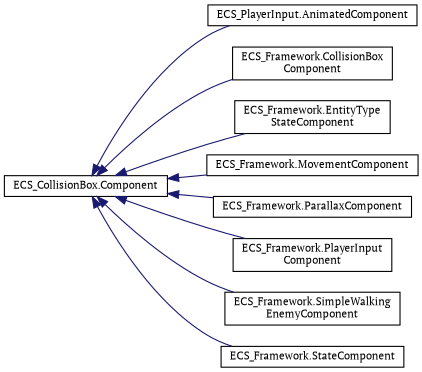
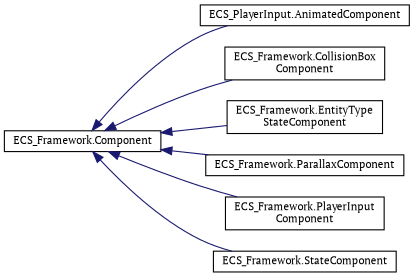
node "ECS_Framework.MovementComponent": removed
node "ECS_CollisionBox.Component": label "ECS_CollisionBox.Component" -> "ECS_Framework.Component"
node "ECS_Framework.SimpleWalking EnemyComponent": removed
